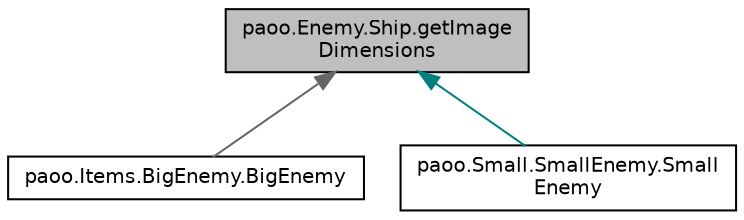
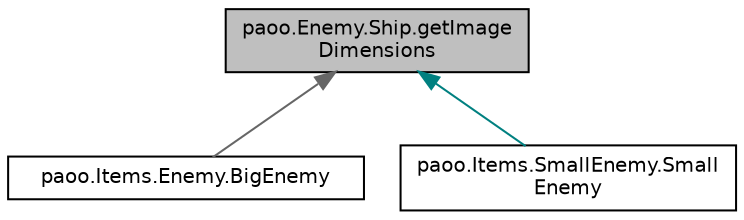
node "paoo.Items.BigEnemy.BigEnemy": label "paoo.Items.BigEnemy.BigEnemy" -> "paoo.Items.Enemy.BigEnemy"
node "paoo.Small.SmallEnemy.Small Enemy": label "paoo.Small.SmallEnemy.Small Enemy" -> "paoo.Items.SmallEnemy.Small Enemy"
